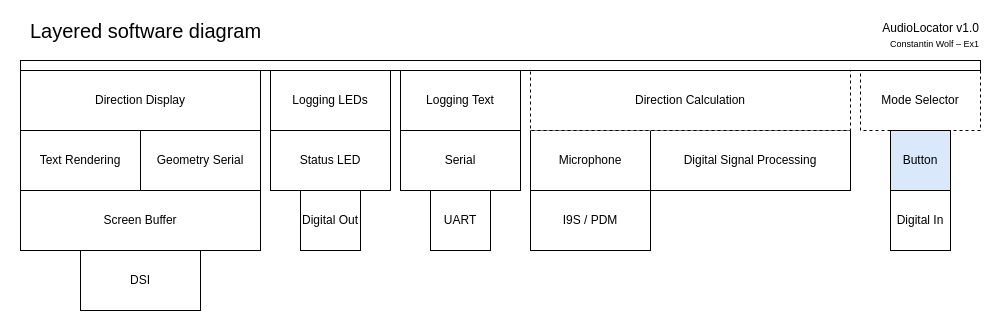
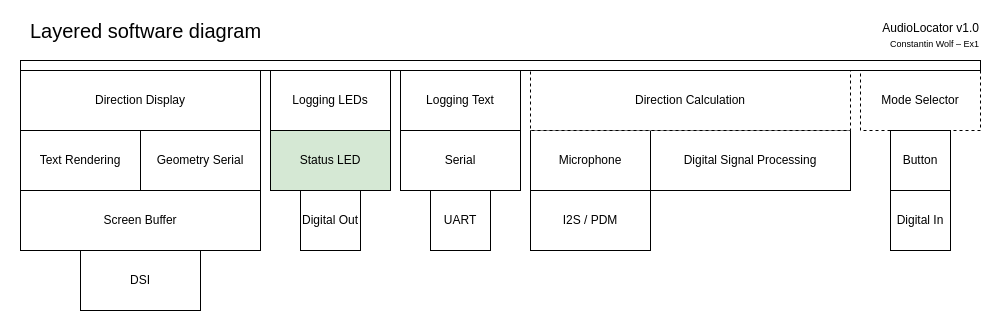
node "Status LED": fillcolor #ffffff -> #d5e8d4
node "Button": fillcolor #dae8fc -> #ffffff
node "I9S / PDM": label "I9S / PDM" -> "I2S / PDM"
